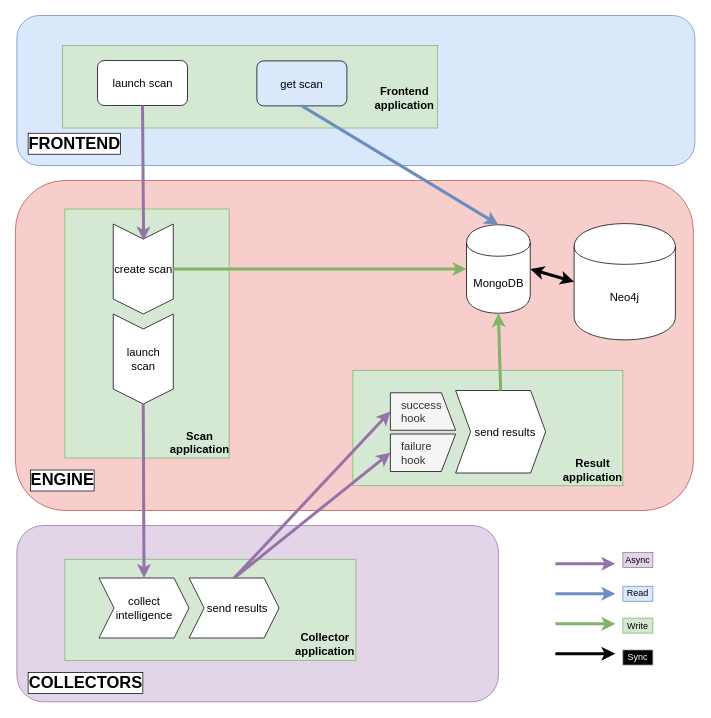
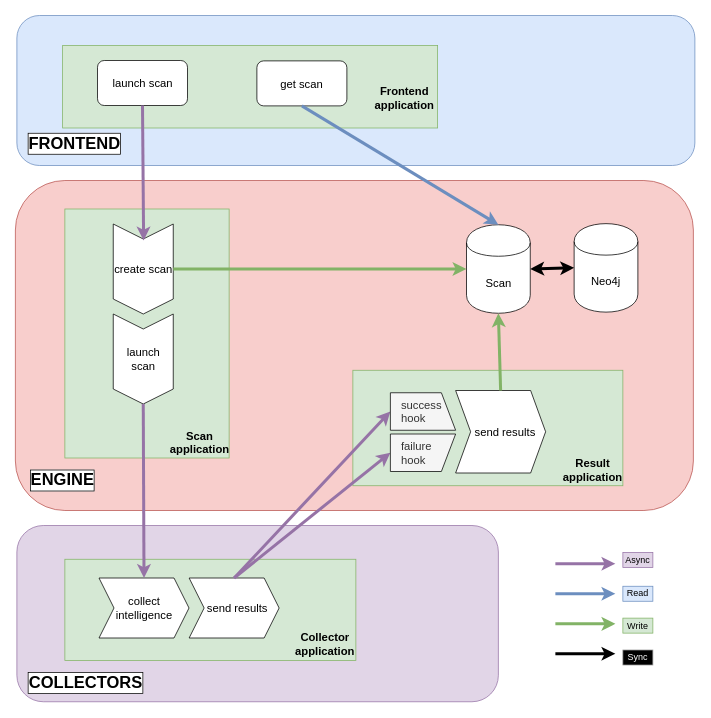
node "get scan": fillcolor #dae8fc -> #ffffff
node "MongoDB": label "MongoDB" -> "Scan"
node "Neo4j": size 101x116 -> 64x89
